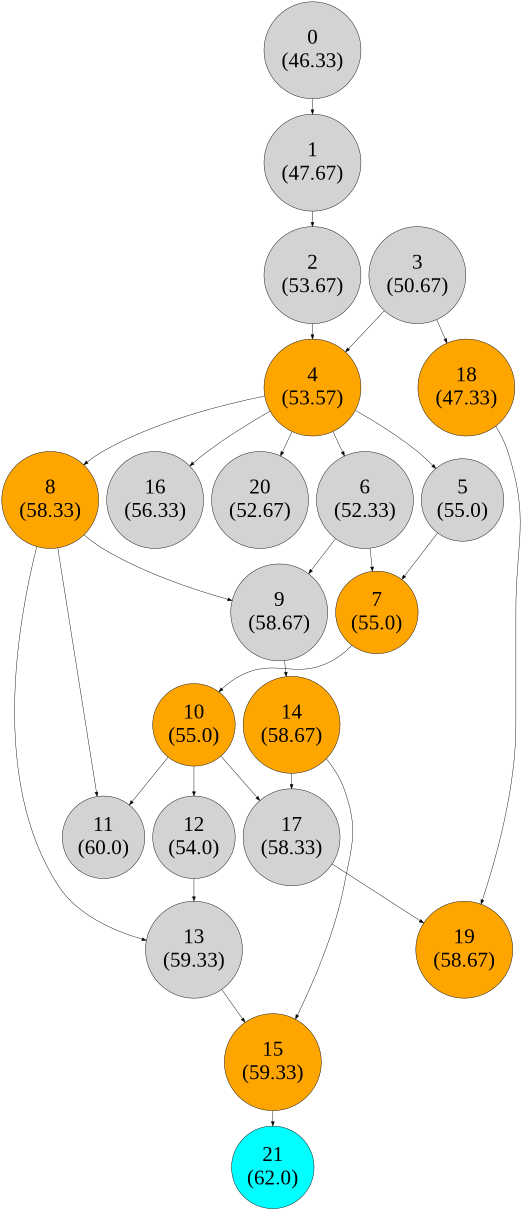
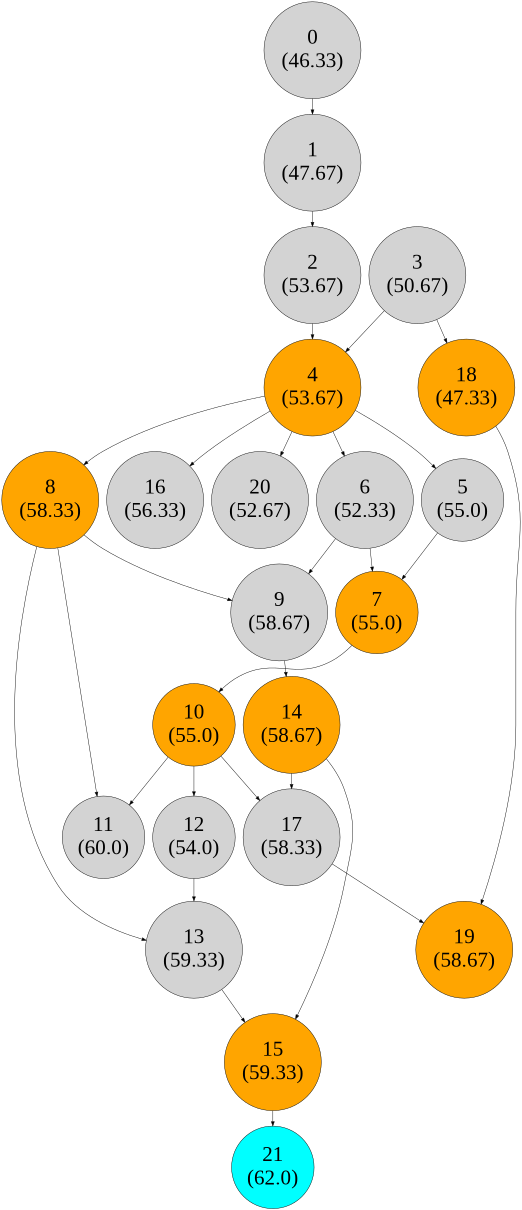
node "4 (53.57)": label "4 (53.57)" -> "4 (53.67)"
